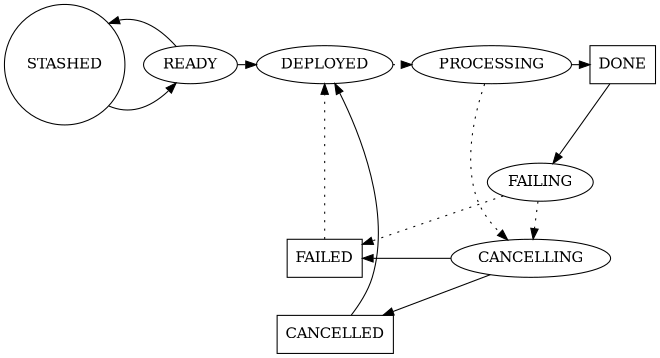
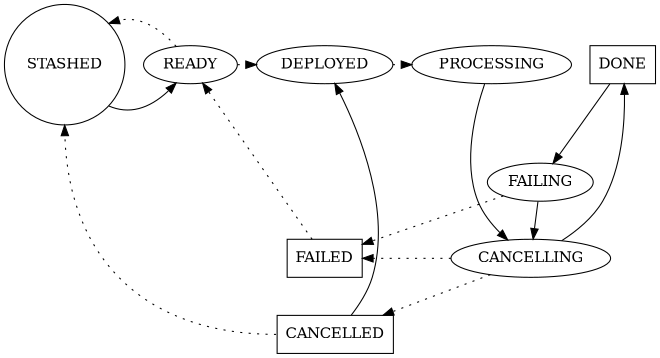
edge "READY" -> "STASHED": style solid -> dotted
edge "READY" -> "DEPLOYED": style solid -> dotted
edge "PROCESSING" -> "DONE": now "CANCELLING" -> "DONE"
edge "PROCESSING" -> "CANCELLING": style dotted -> solid
edge "FAILED" -> "DEPLOYED": now "FAILED" -> "READY"
edge "FAILING" -> "CANCELLING": style dotted -> solid
edge "CANCELLING" -> "FAILED": style solid -> dotted
edge "CANCELLED" -> "STASHED": added
edge "CANCELLING" -> "CANCELLED": style solid -> dotted
